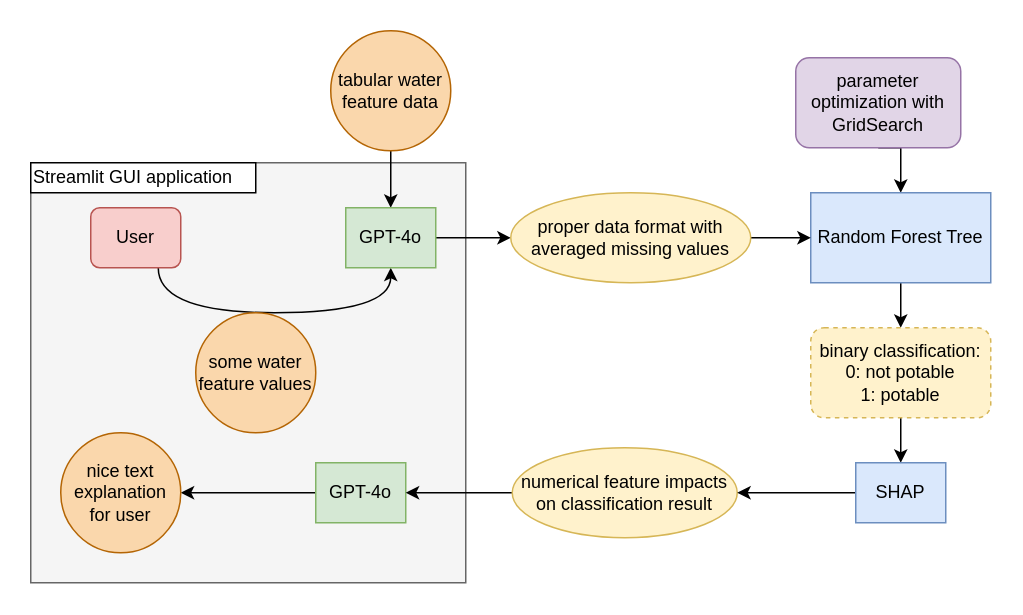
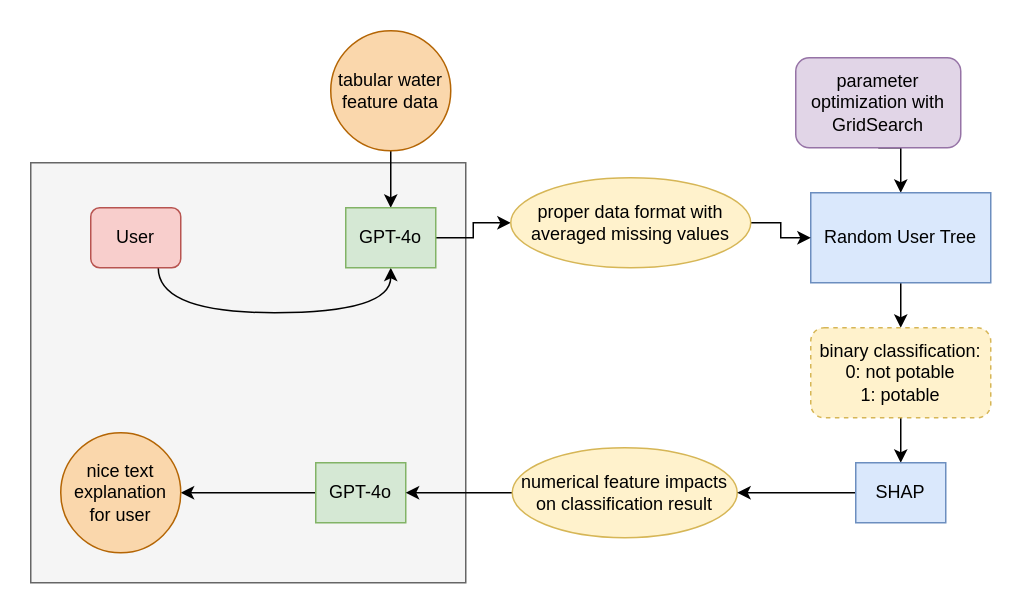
node "Streamlit GUI application": removed
node "proper data format with averaged missing values": moved (631, 238) -> (631, 223)
node "Random Forest Tree": label "Random Forest Tree" -> "Random User Tree"
node "some water feature values": removed
